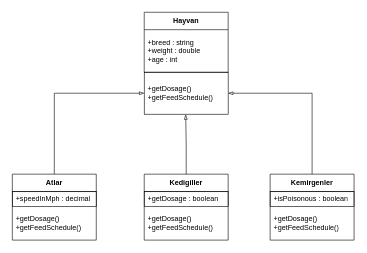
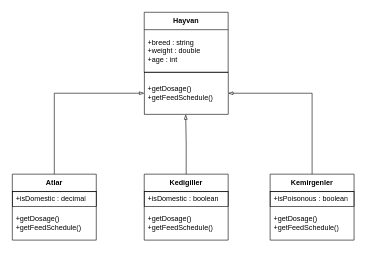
node "+speedInMph : decimal": label "+speedInMph : decimal" -> "+isDomestic : decimal"
node "+getDosage : boolean": label "+getDosage : boolean" -> "+isDomestic : boolean"
